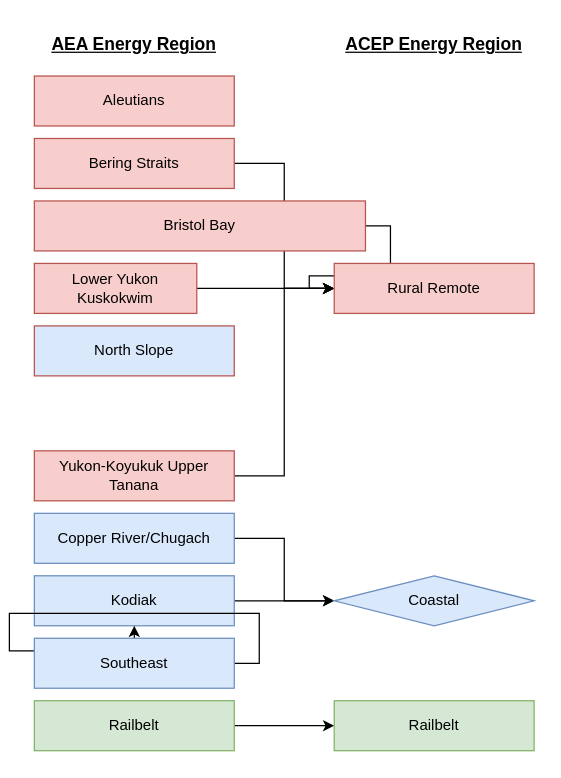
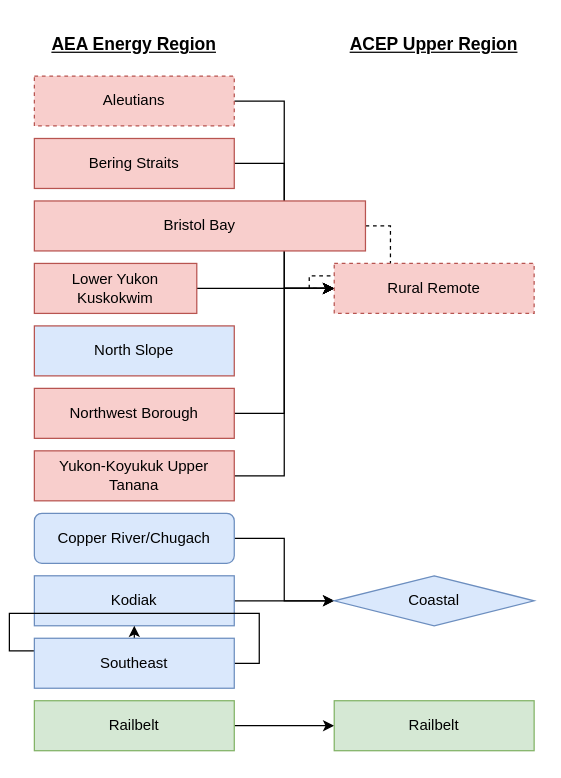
node "ACEP Energy Region": label "ACEP Energy Region" -> "ACEP Upper Region"
node "Aleutians": style solid -> dashed
edge "Aleutians" -> "Rural Remote": added
edge "Bristol Bay" -> "Rural Remote": style solid -> dashed
node "Rural Remote": style solid -> dashed
node "Northwest Borough": added
edge "Northwest Borough" -> "Rural Remote": added
node "Copper River/Chugach": shape rectangle -> rounded rectangle
